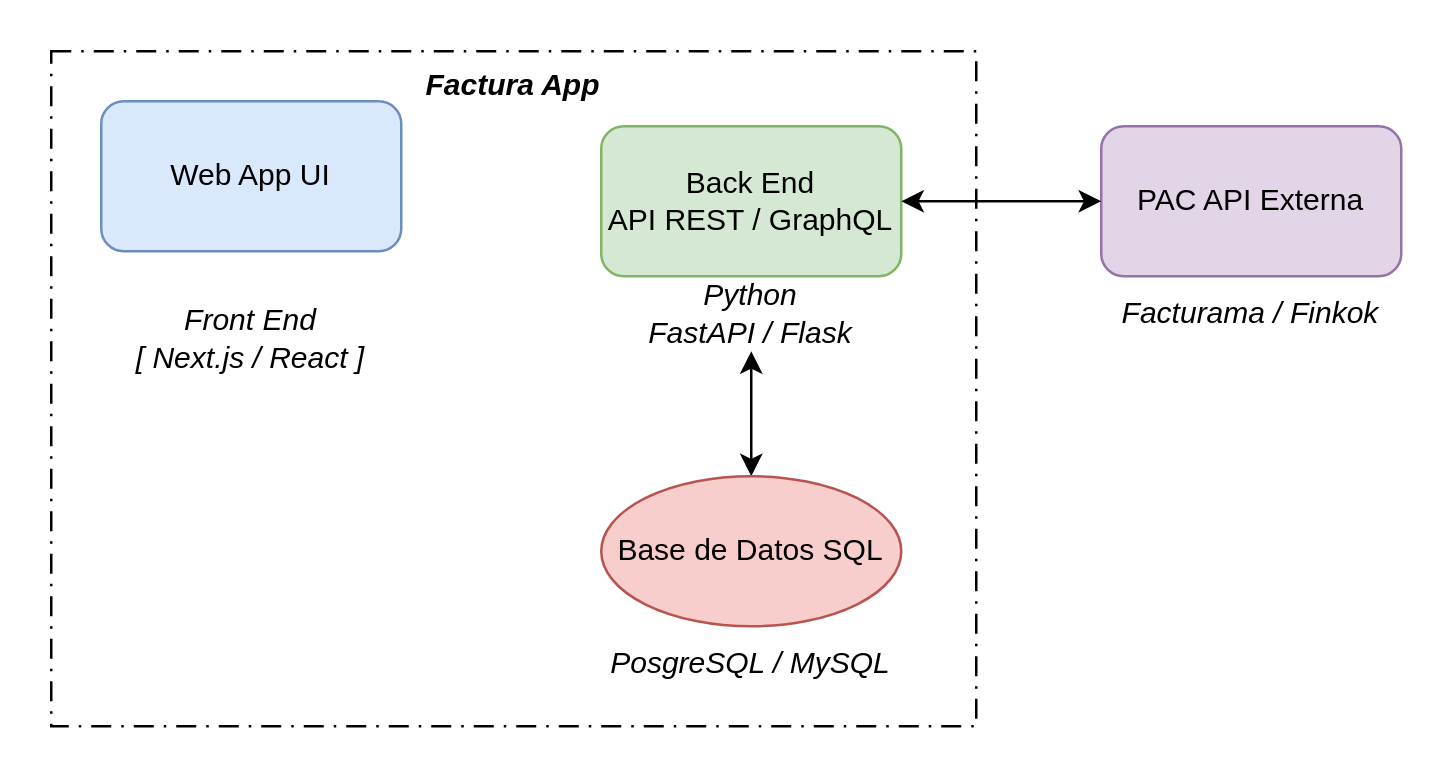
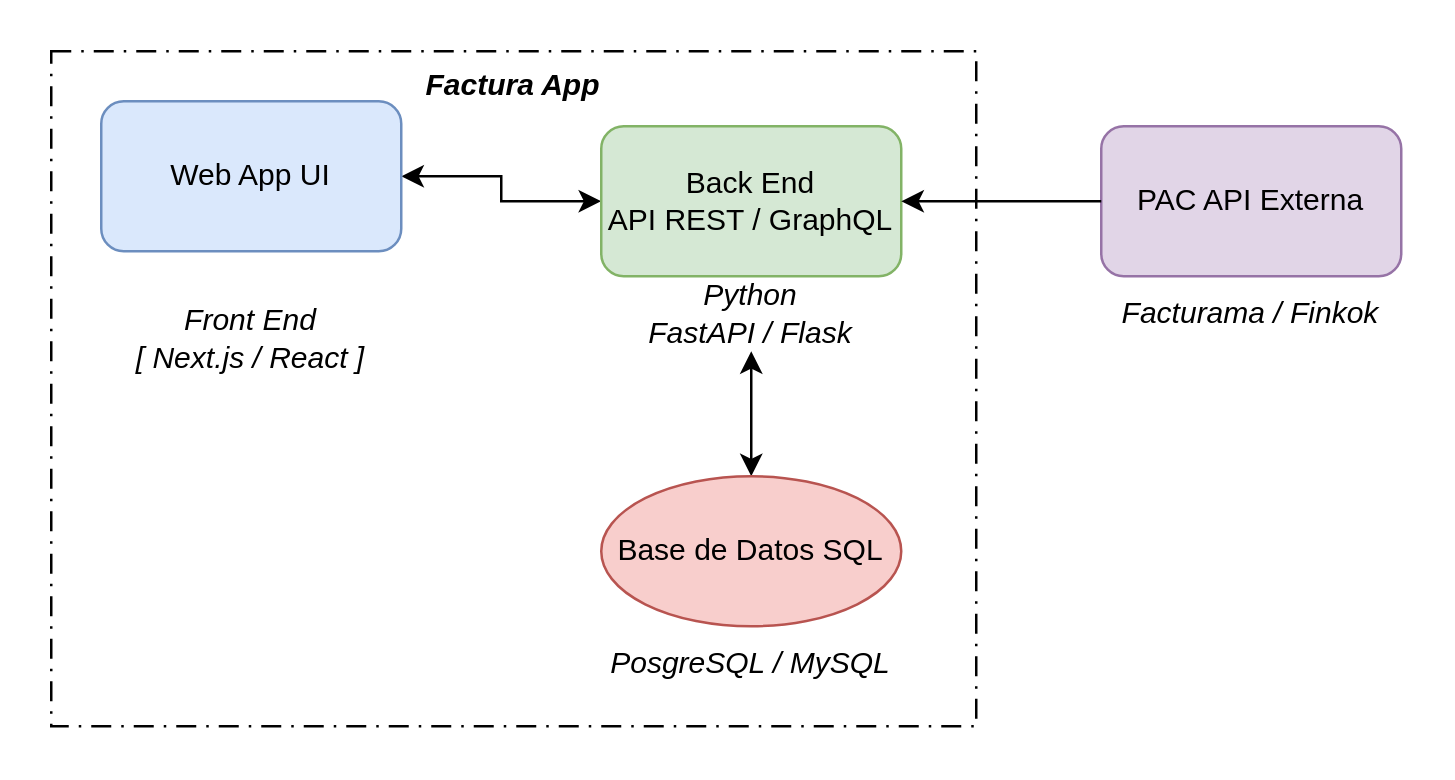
edge "Web App UI" -- "Back End API REST / GraphQL": added
edge "Back End API REST / GraphQL" -- "PAC API Externa": arrowhead classic -> none
